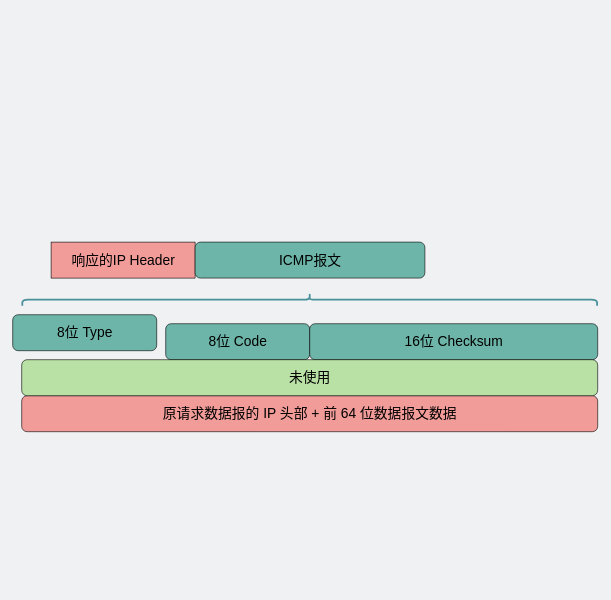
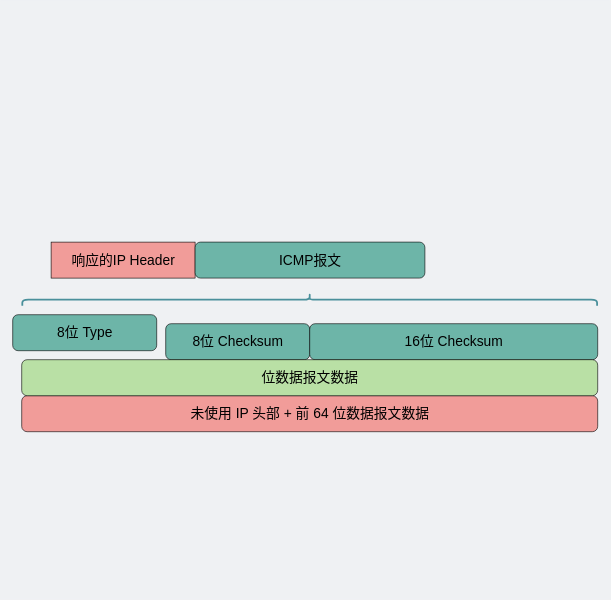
node "8位 Code": label "8位 Code" -> "8位 Checksum"
node "未使用": label "未使用" -> "位数据报文数据"
node "原请求数据报的 IP 头部 + 前 64 位数据报文数据": label "原请求数据报的 IP 头部 + 前 64 位数据报文数据" -> "未使用 IP 头部 + 前 64 位数据报文数据"
